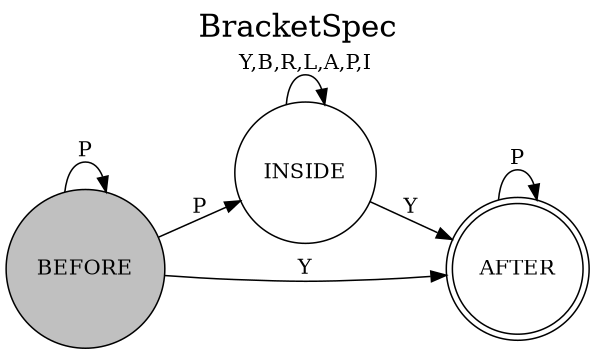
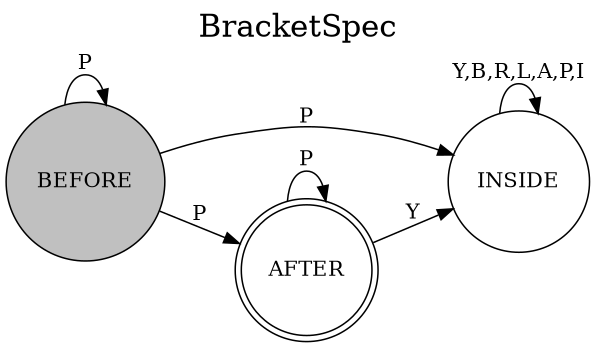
edge "INSIDE" -> "AFTER": reversed
edge "BEFORE" -> "AFTER": label "Y" -> "P"
